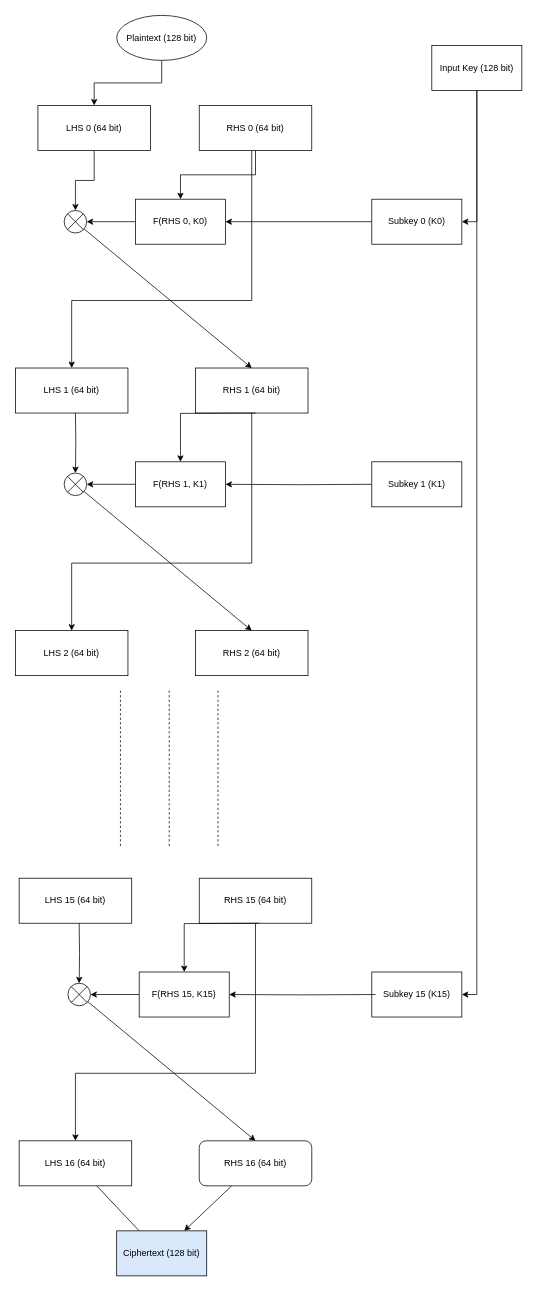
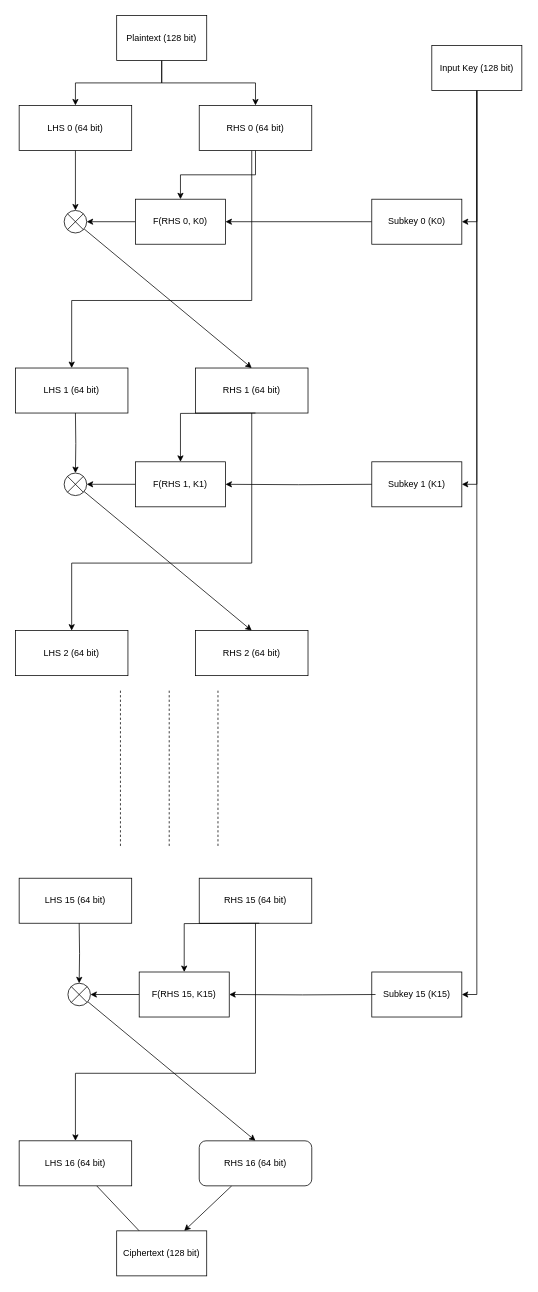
node "Plaintext (128 bit)": shape ellipse -> rectangle
edge "Plaintext (128 bit)" -> "RHS 0 (64 bit)": added
node "LHS 0 (64 bit)": moved (94, 128) -> (75, 128)
edge "Input Key (128 bit)" -> "Subkey 1 (K1)": added
node "Ciphertext (128 bit)": fillcolor #dae8fc -> #ffffff
